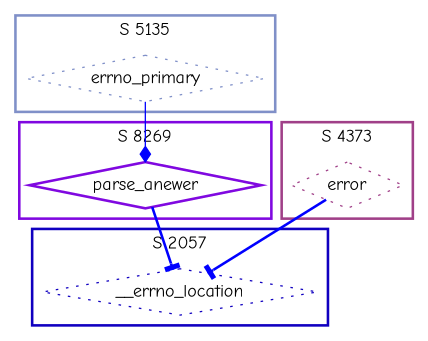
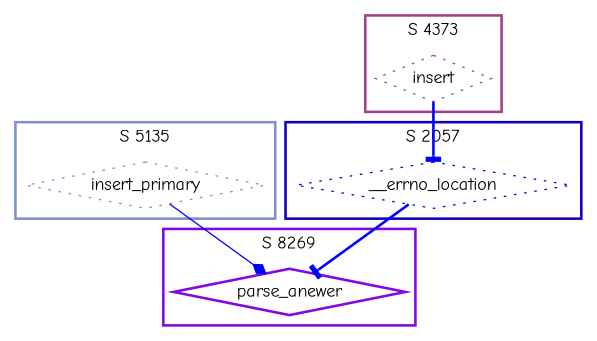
node "errno_primary": label "errno_primary" -> "insert_primary"
node "error": label "error" -> "insert"
edge "parse_anewer" -> "__errno_location": reversed
